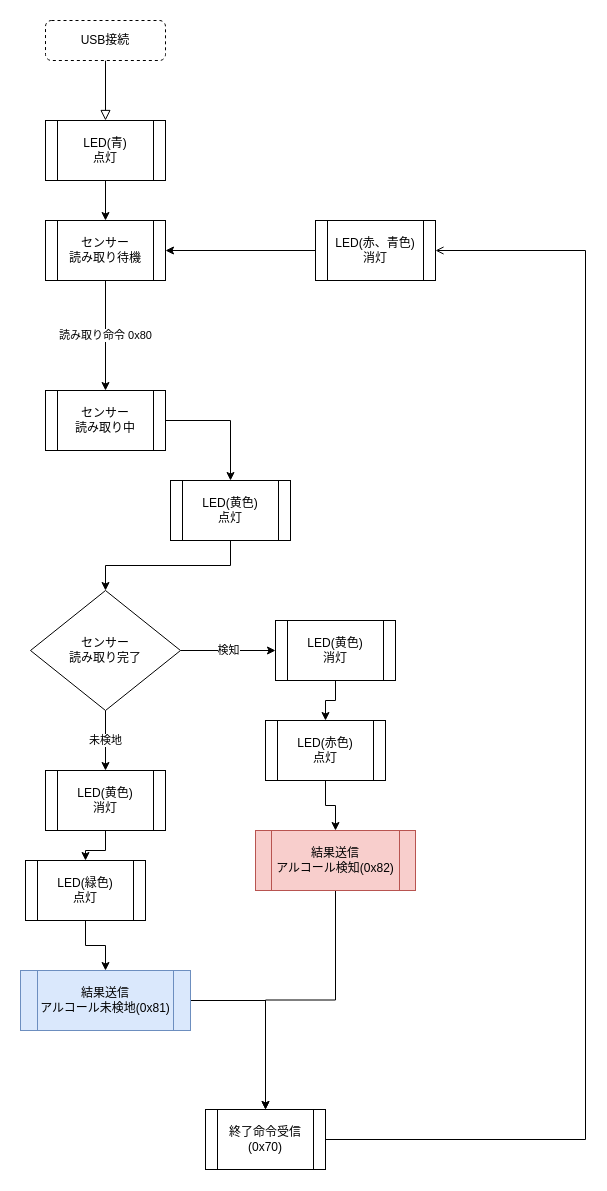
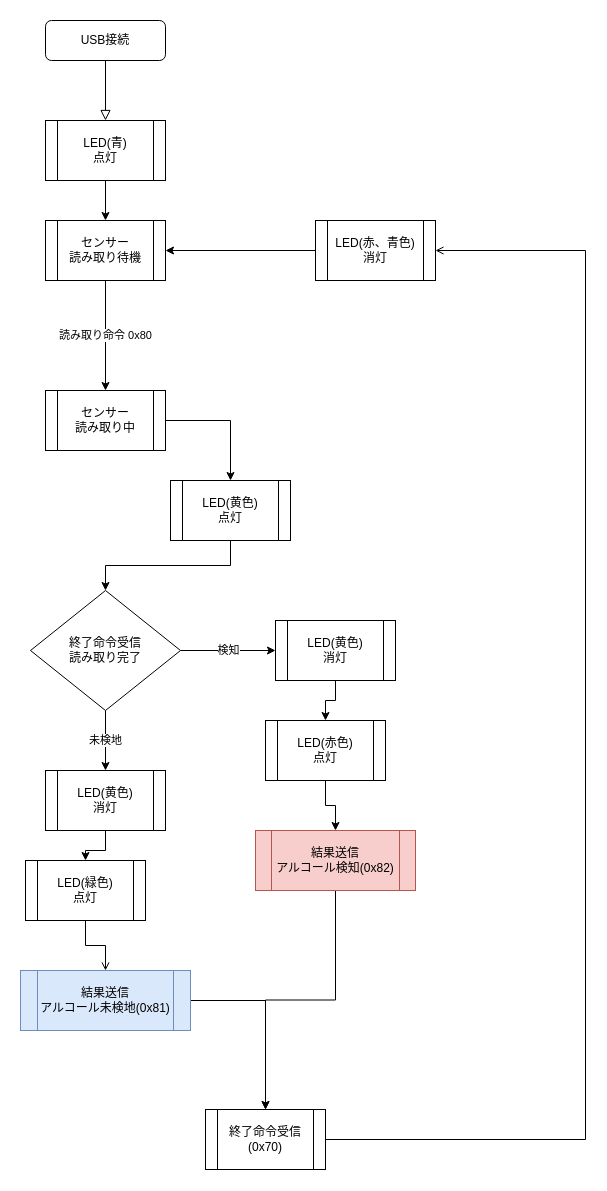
node "USB接続": style dashed -> solid
node "センサー 読み取り完了": label "センサー 読み取り完了" -> "終了命令受信 読み取り完了"
edge "LED(緑色) 点灯" -> "結果送信 アルコール未検地(0x81)": arrowhead classic -> open
